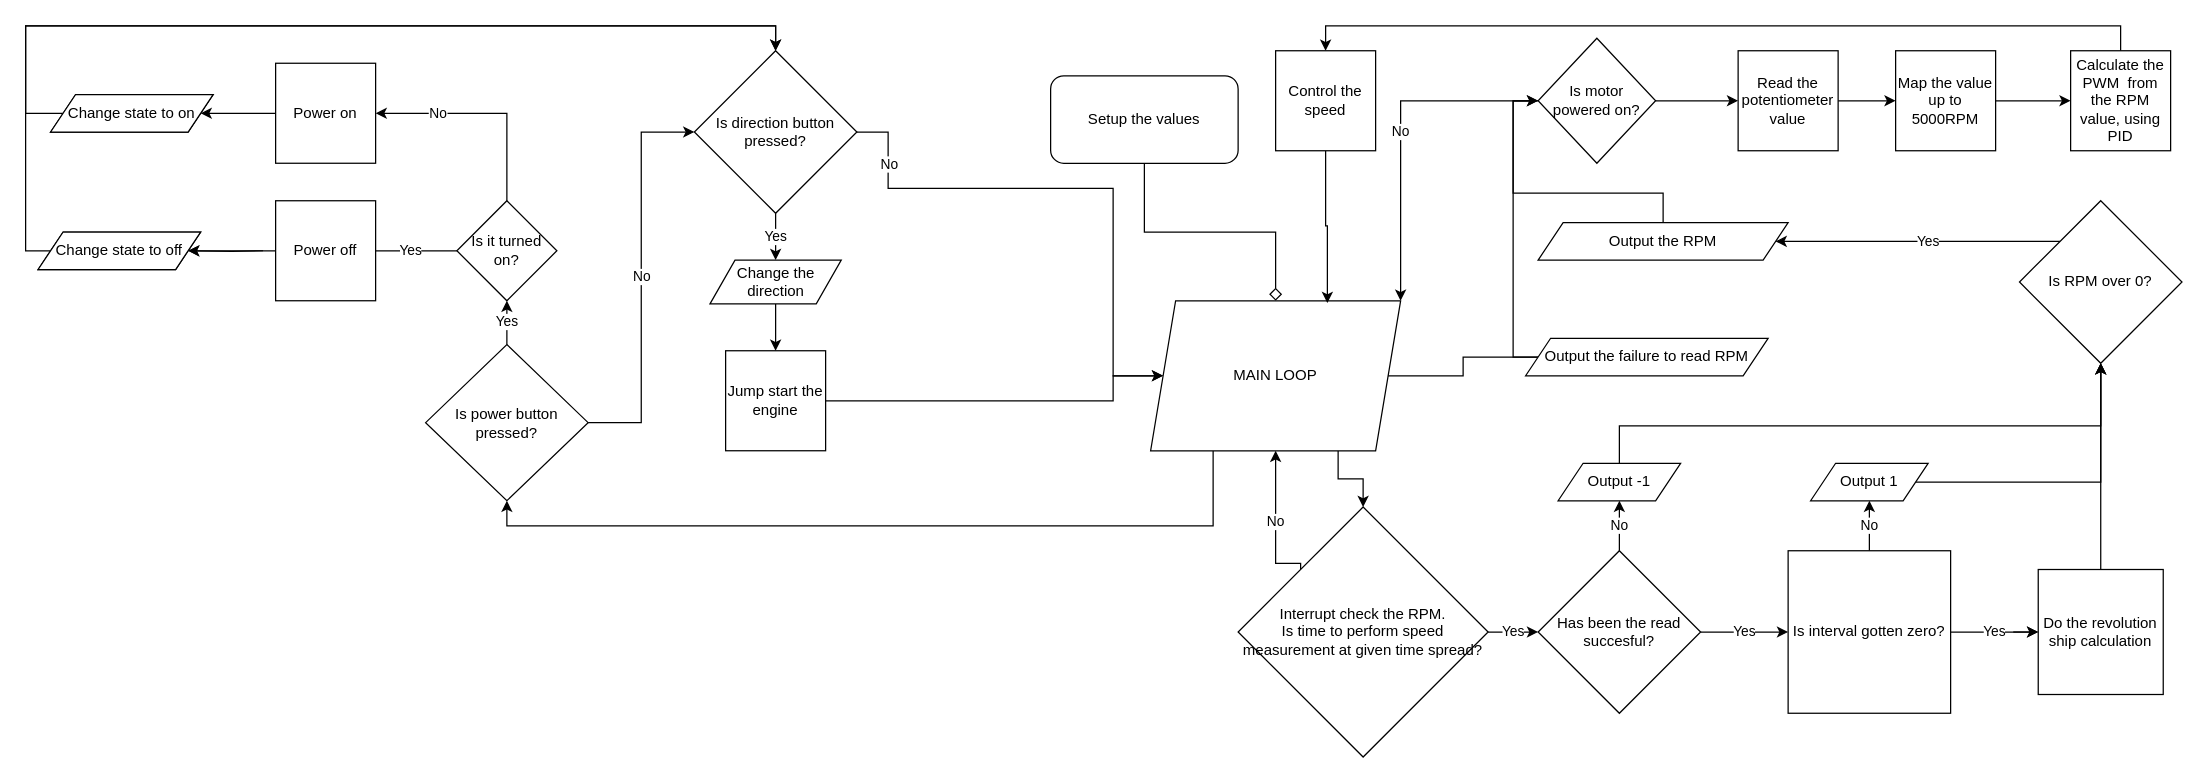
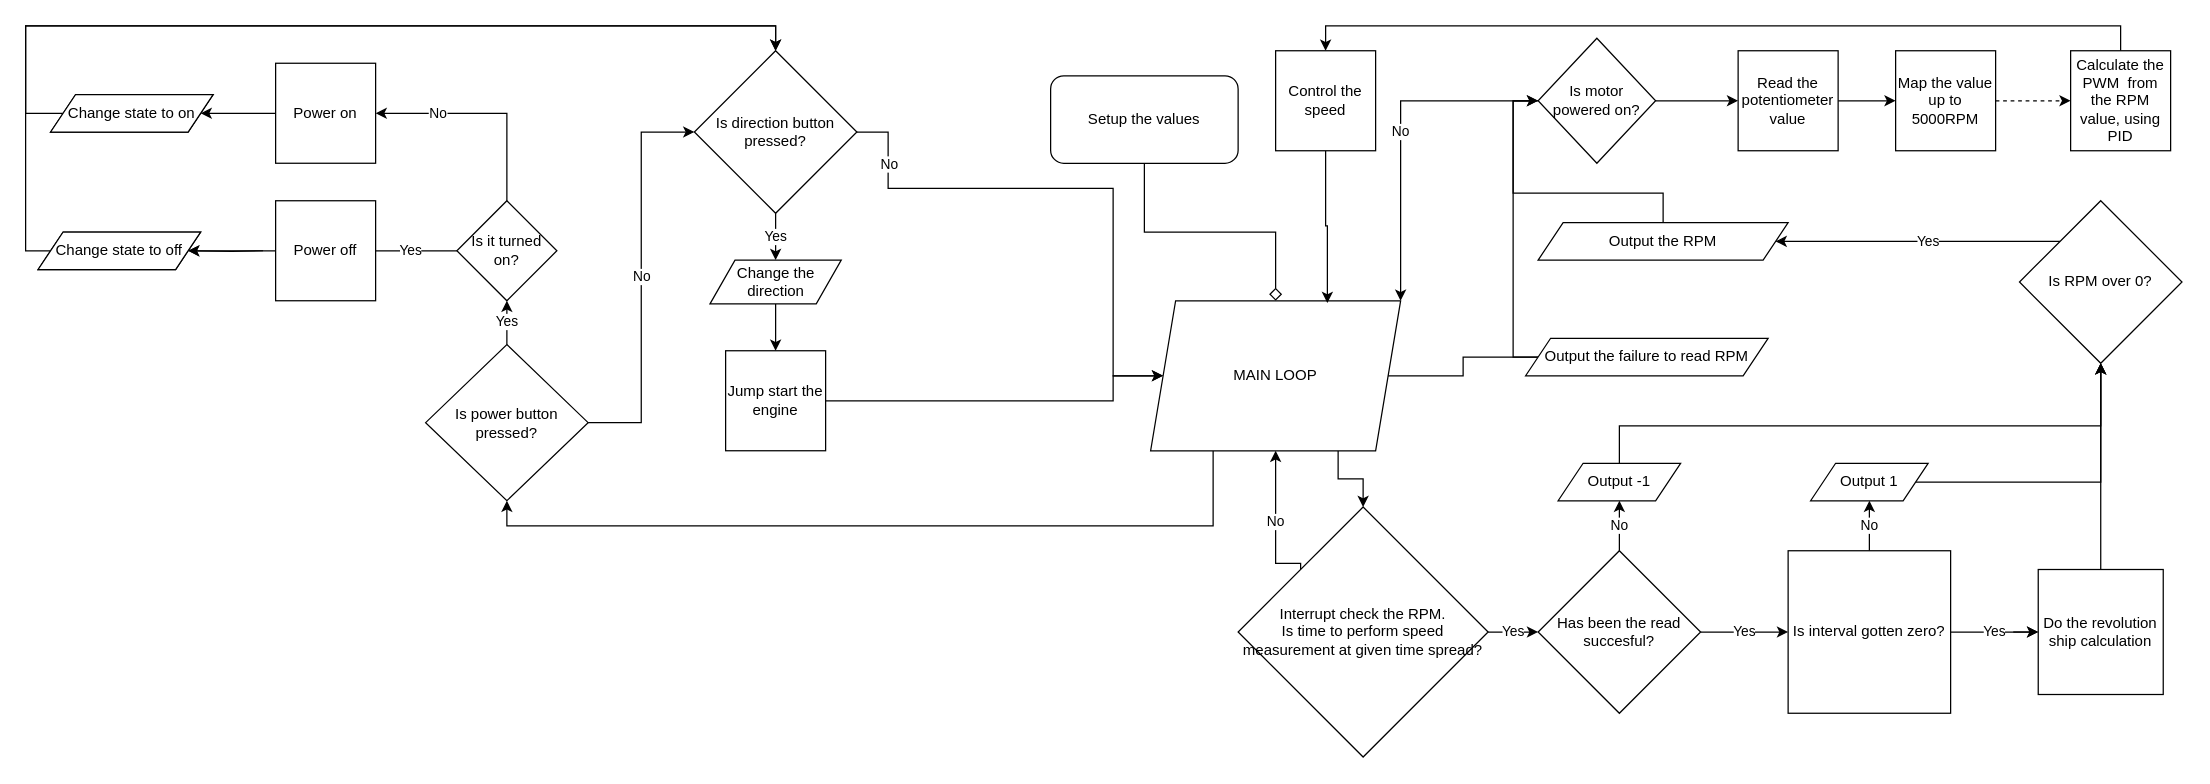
edge "Map the value up to 5000RPM" -> "Calculate the PWM from the RPM value, using PID": style solid -> dashed
